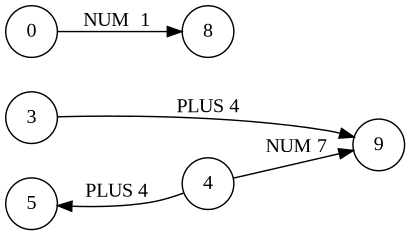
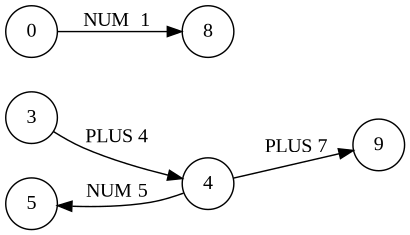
edge "3" -> "9": now "3" -> "4"
edge "4" -> "9": label "NUM 7" -> "PLUS 7"
edge "4" -> "5": label "PLUS 4" -> "NUM 5"
